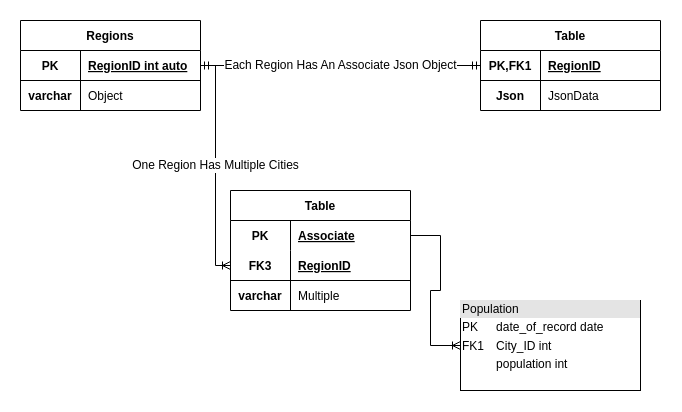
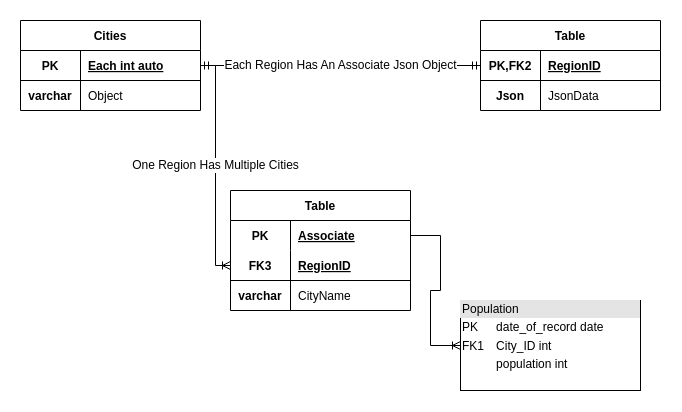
node "Regions": label "Regions" -> "Cities"
node "RegionID int auto": label "RegionID int auto" -> "Each int auto"
node "PK,FK1": label "PK,FK1" -> "PK,FK2"
node "Multiple": label "Multiple" -> "CityName"
